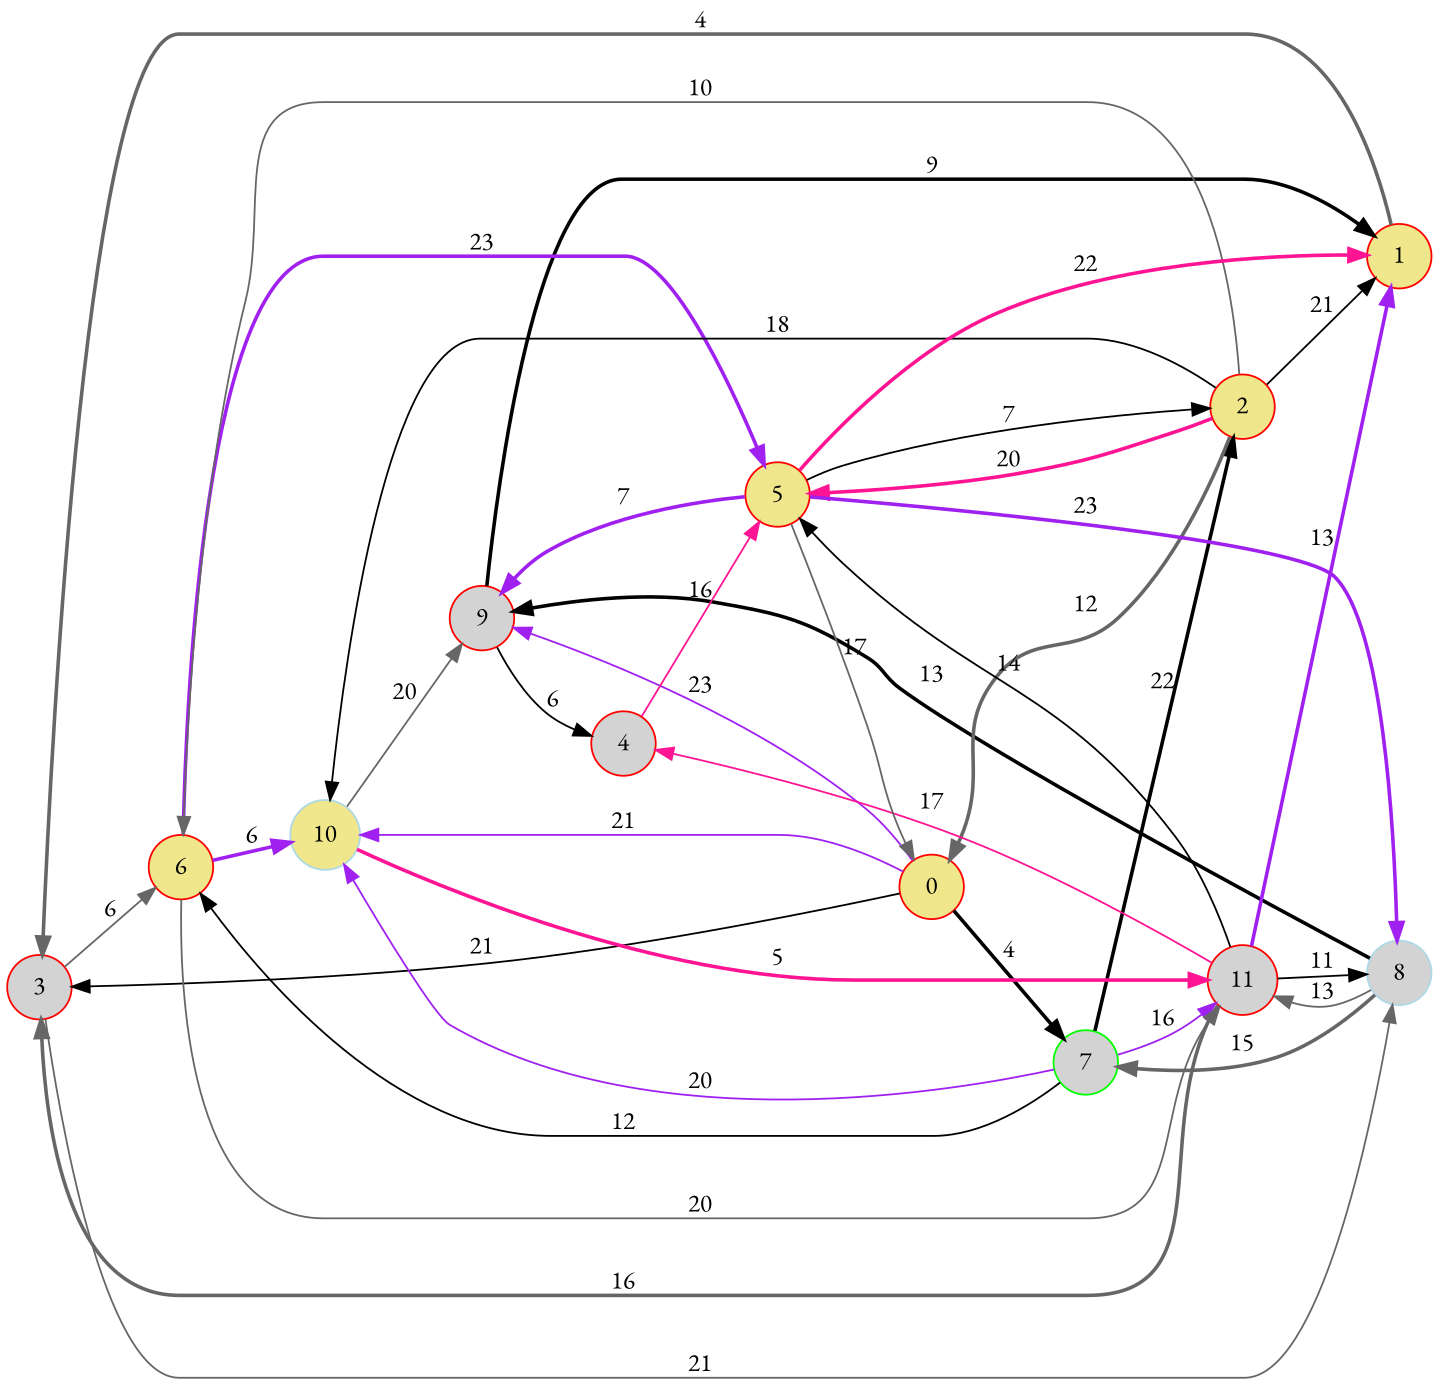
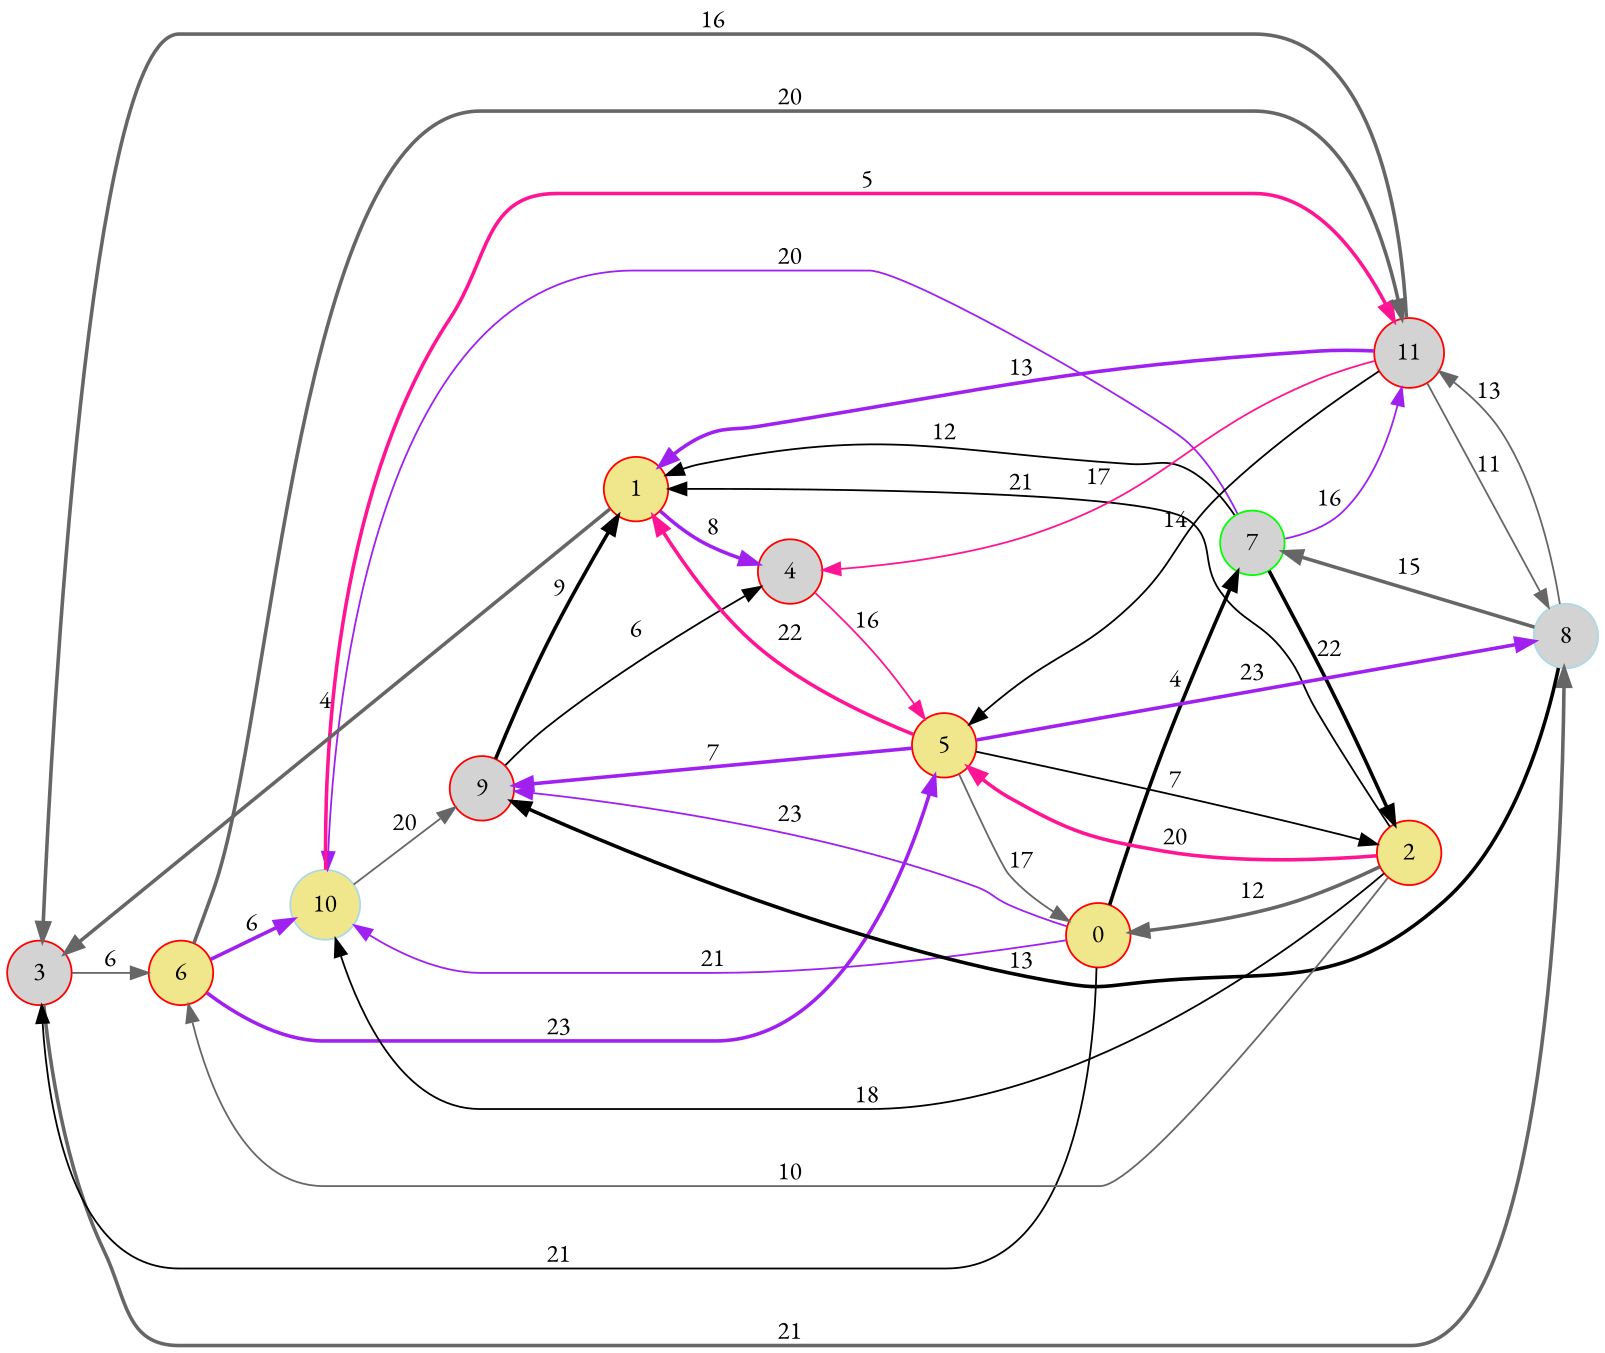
edge "1" -> "4": added, label "8"
edge "11" -> "8": color black -> gray40
edge "7" -> "6": now "7" -> "1"
edge "6" -> "11": style solid -> bold
edge "3" -> "8": style solid -> bold
